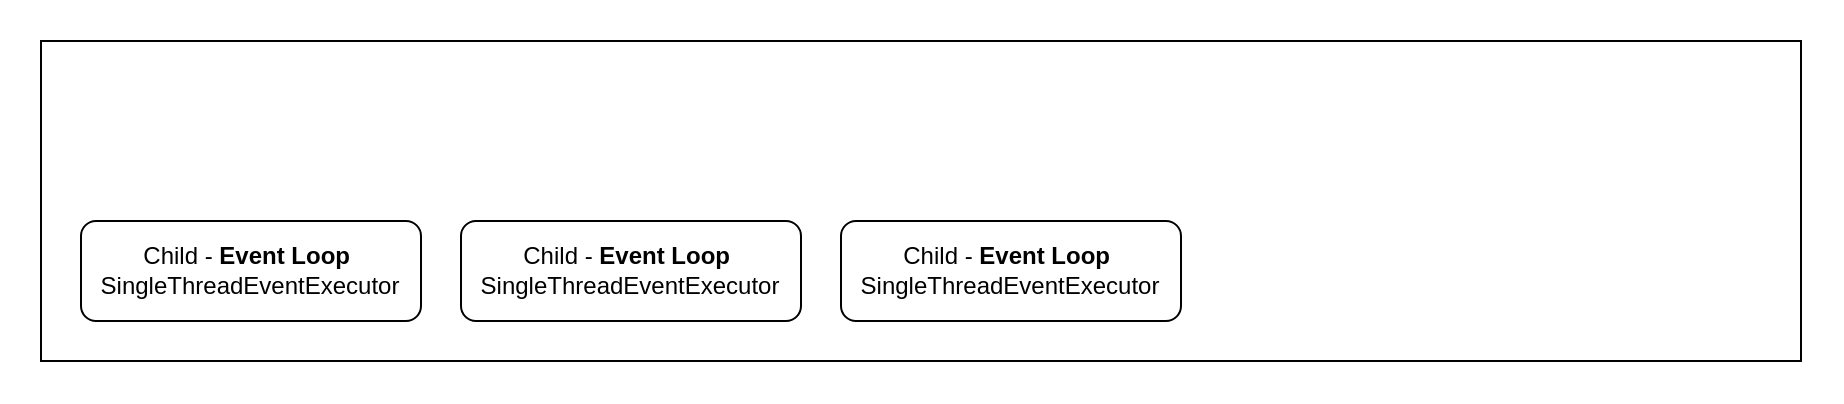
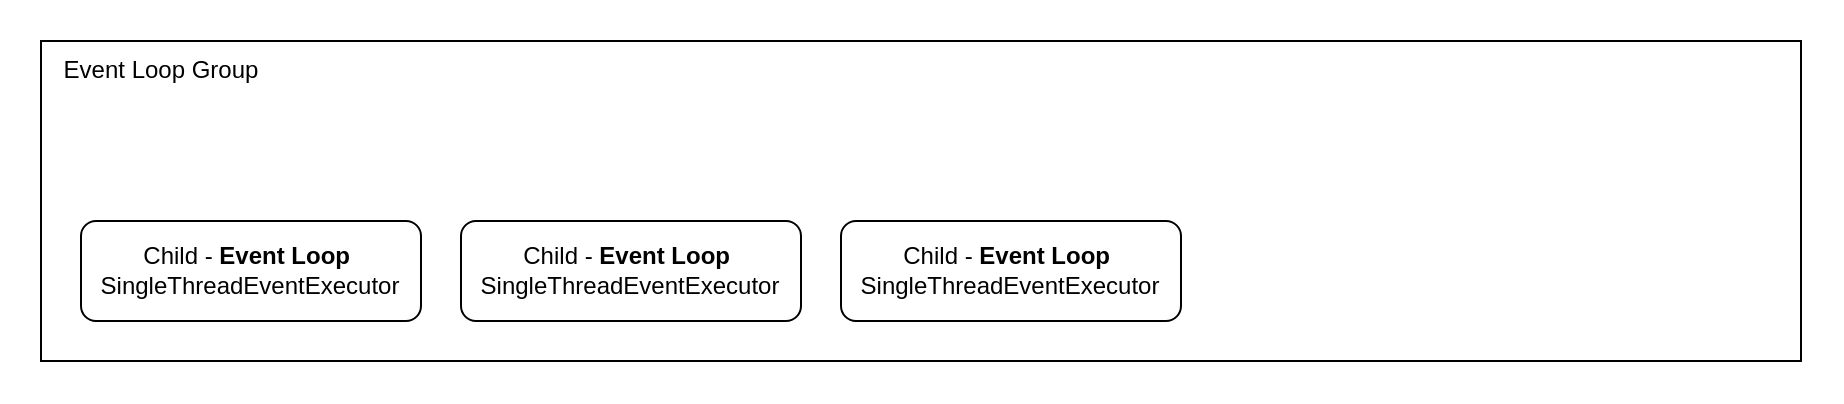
node "Event Loop Group": added
